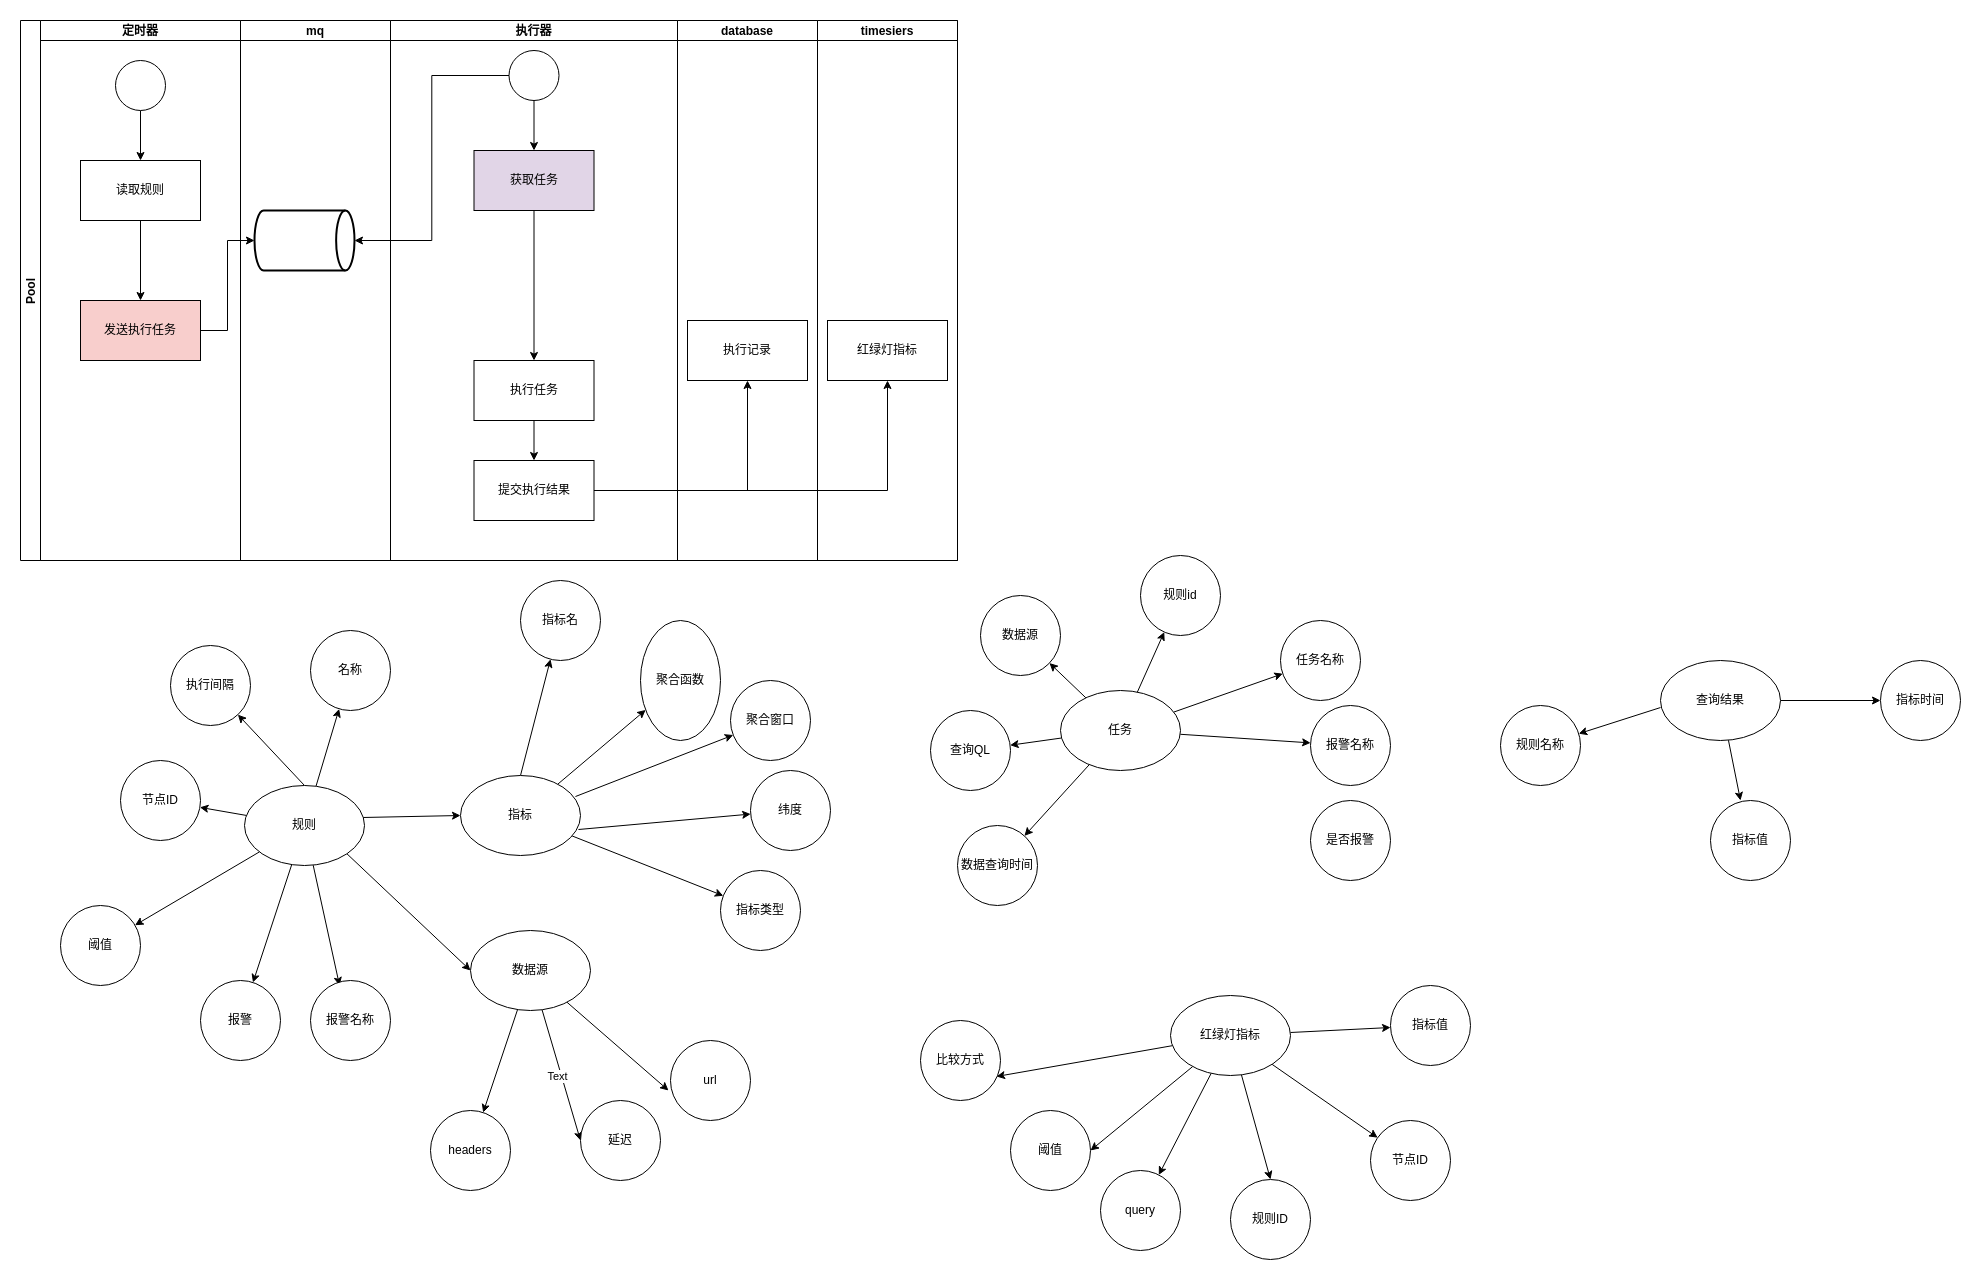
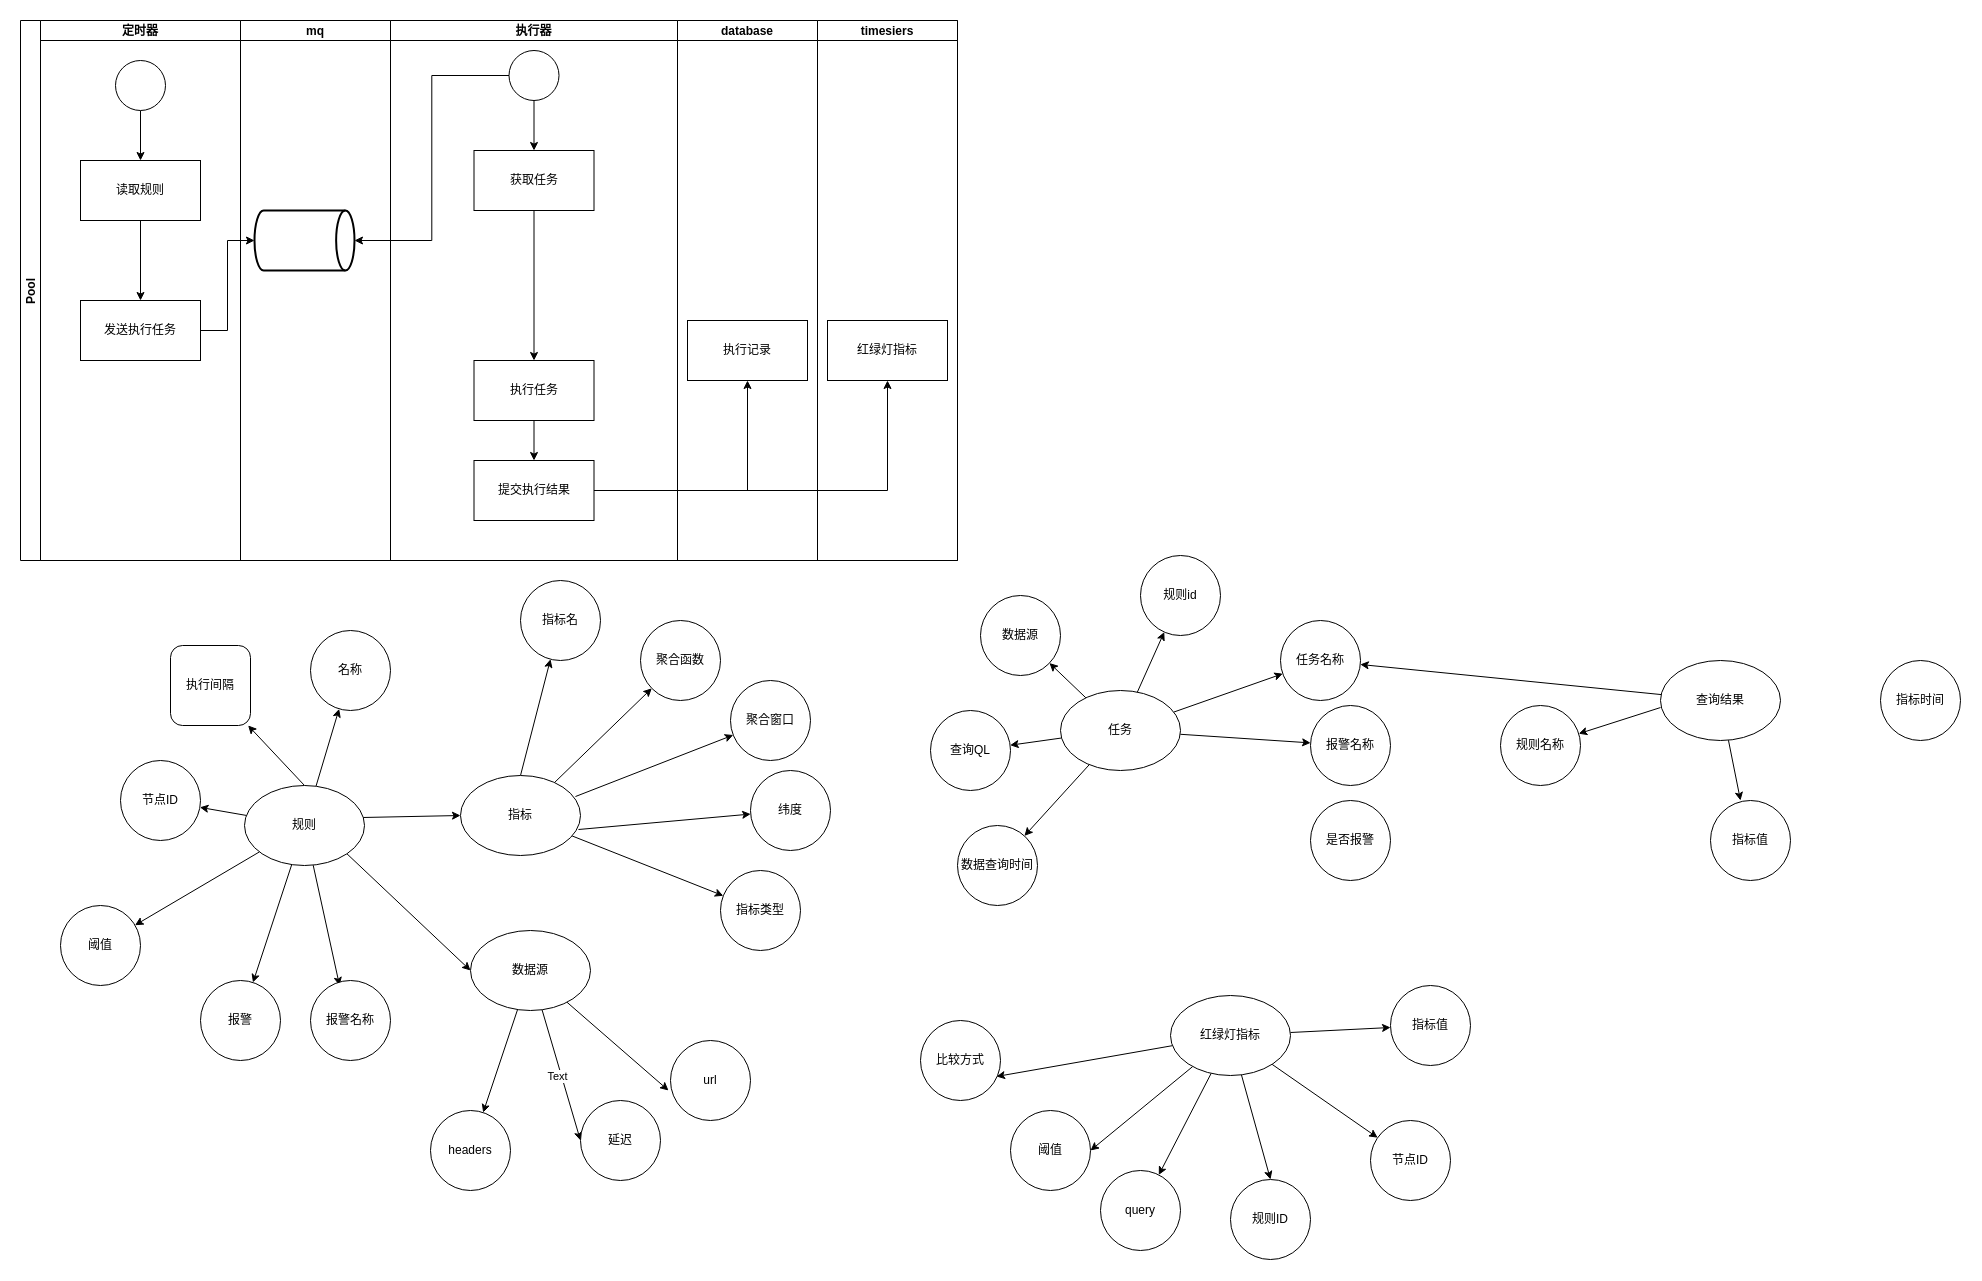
node "获取任务": fillcolor #e1d5e7 -> #ffffff
node "发送执行任务": fillcolor #f8cecc -> #ffffff
node "聚合函数": size 80x120 -> 80x80
node "执行间隔": shape ellipse -> rounded rectangle
edge "查询结果" -> "指标时间": now "查询结果" -> "任务名称"
